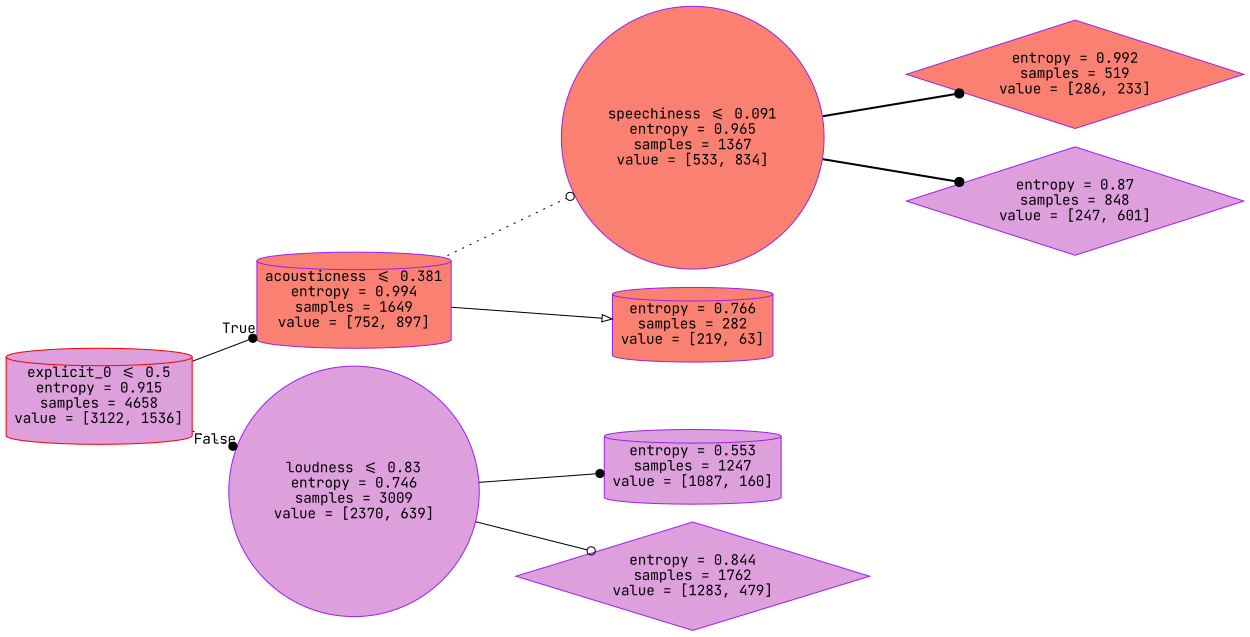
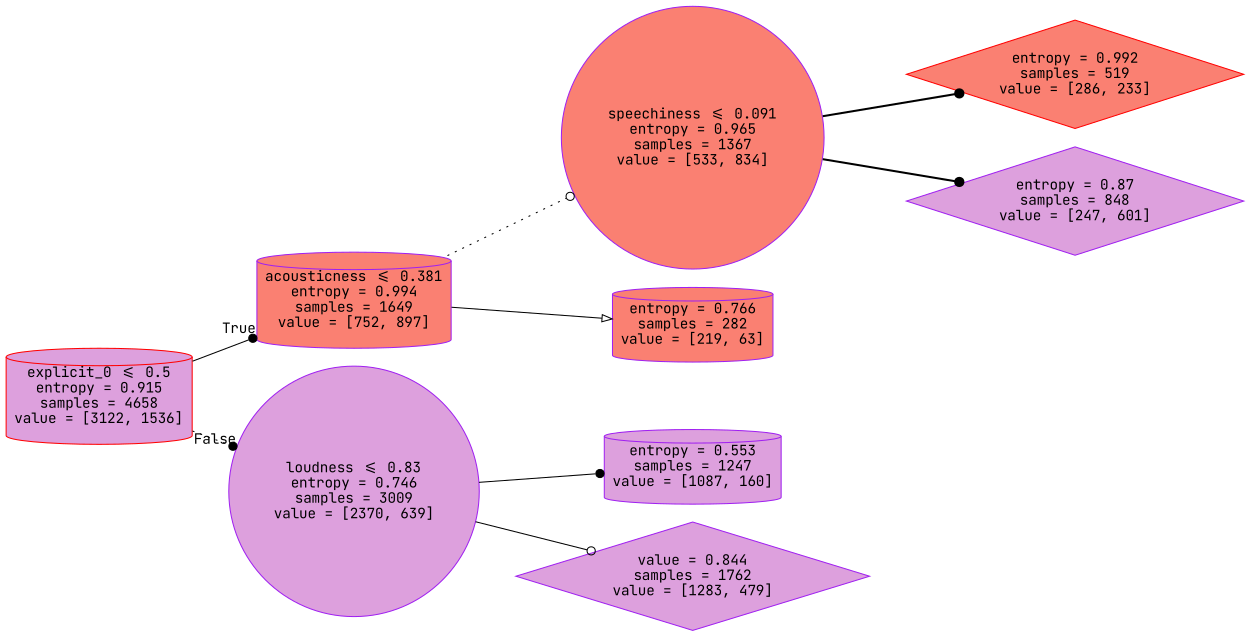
node "entropy = 0.992 samples = 519 value = [286, 233]": color purple -> red
node "entropy = 0.844 samples = 1762 value = [1283, 479]": label "entropy = 0.844 samples = 1762 value = [1283, 479]" -> "value = 0.844 samples = 1762 value = [1283, 479]"
